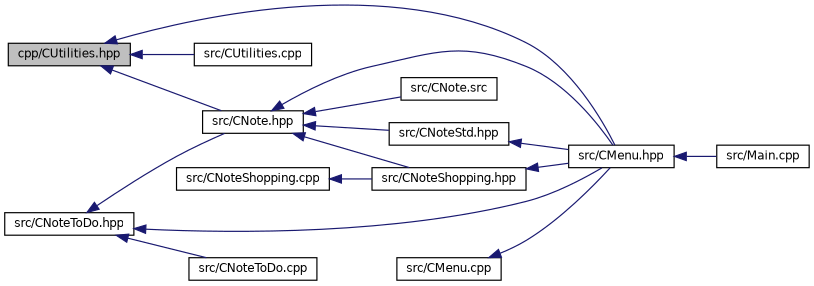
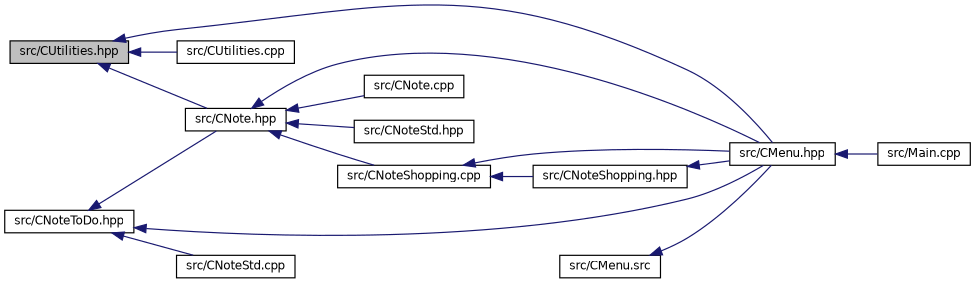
node "cpp/CUtilities.hpp": label "cpp/CUtilities.hpp" -> "src/CUtilities.hpp"
node "src/CNote.src": label "src/CNote.src" -> "src/CNote.cpp"
edge "src/CMenu.hpp" -> "src/CNoteStd.hpp": now "src/CMenu.hpp" -> "src/CNoteShopping.cpp"
edge "src/CNoteShopping.hpp" -> "src/CNote.hpp": now "src/CNoteShopping.cpp" -> "src/CNote.hpp"
node "src/CNoteToDo.cpp": label "src/CNoteToDo.cpp" -> "src/CNoteStd.cpp"
node "src/CMenu.cpp": label "src/CMenu.cpp" -> "src/CMenu.src"
